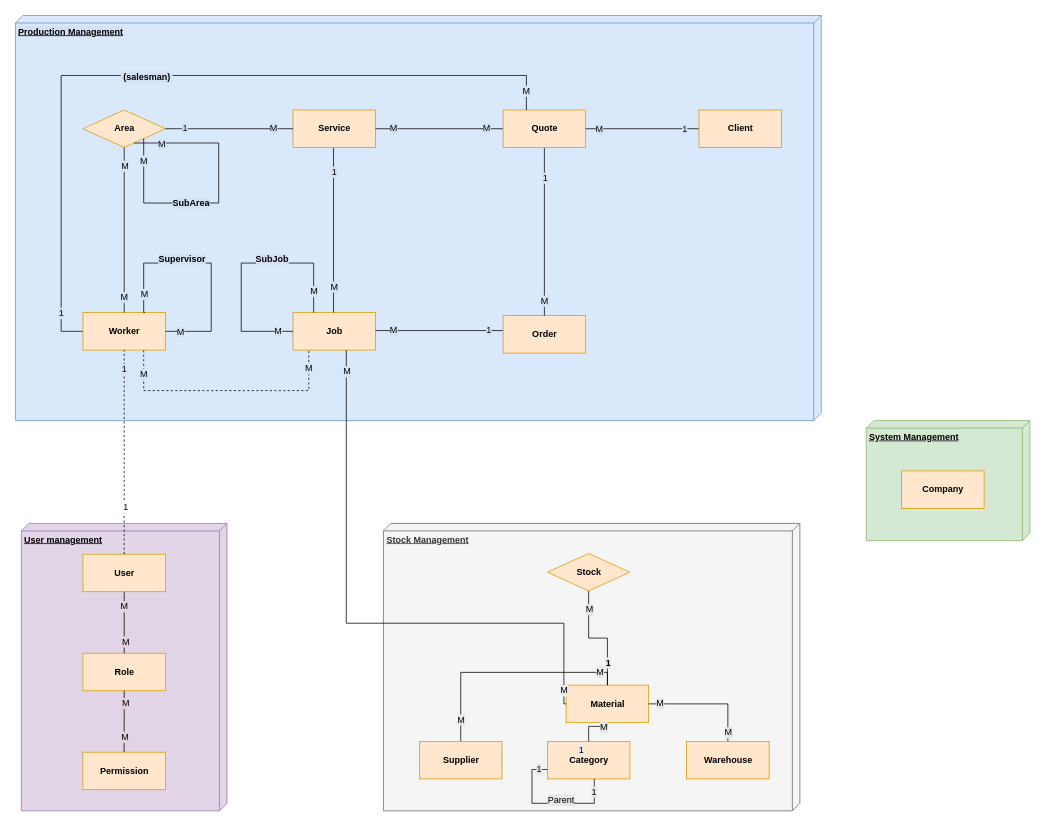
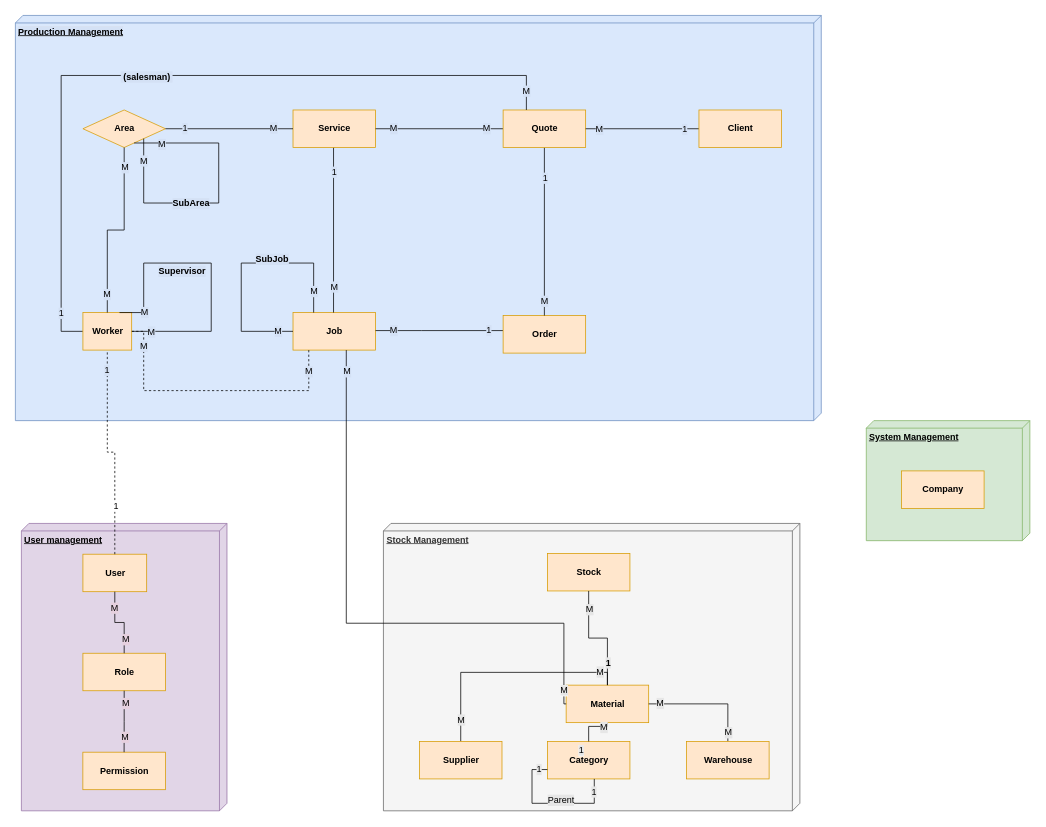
node "Worker": size 83x38 -> 49x38
node "Stock": shape diamond -> rectangle
node "User": size 83x38 -> 64x38
